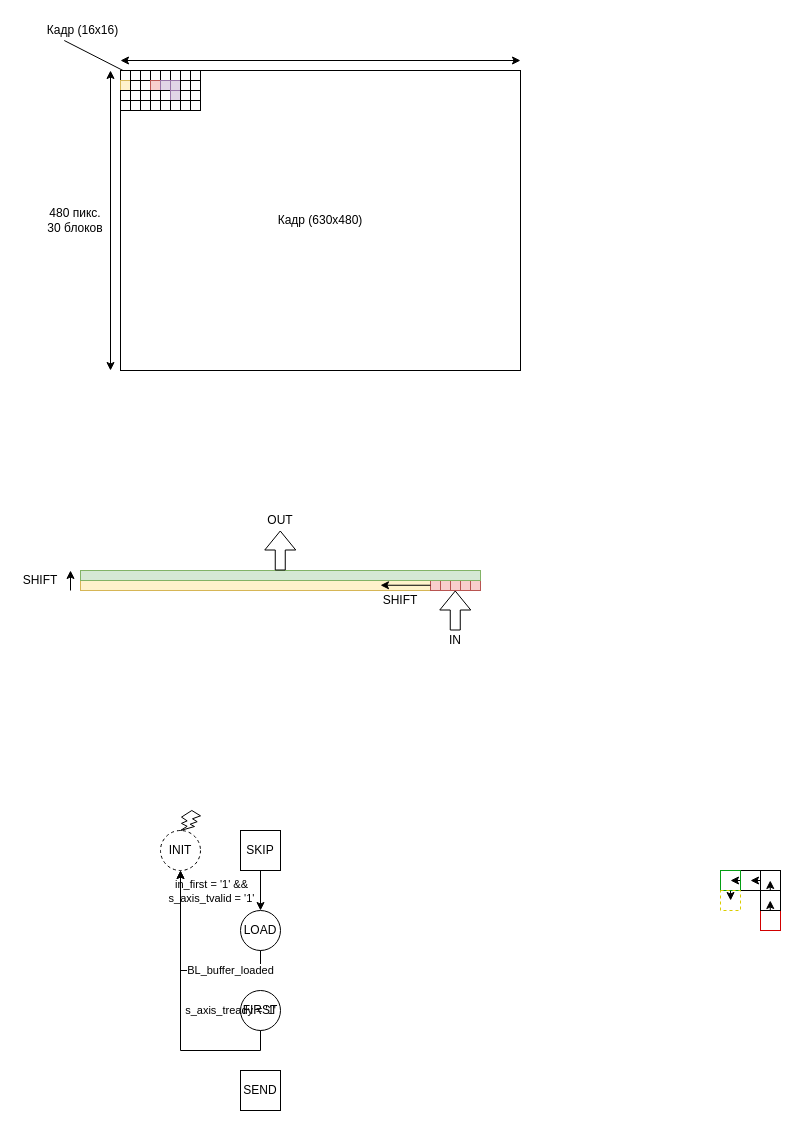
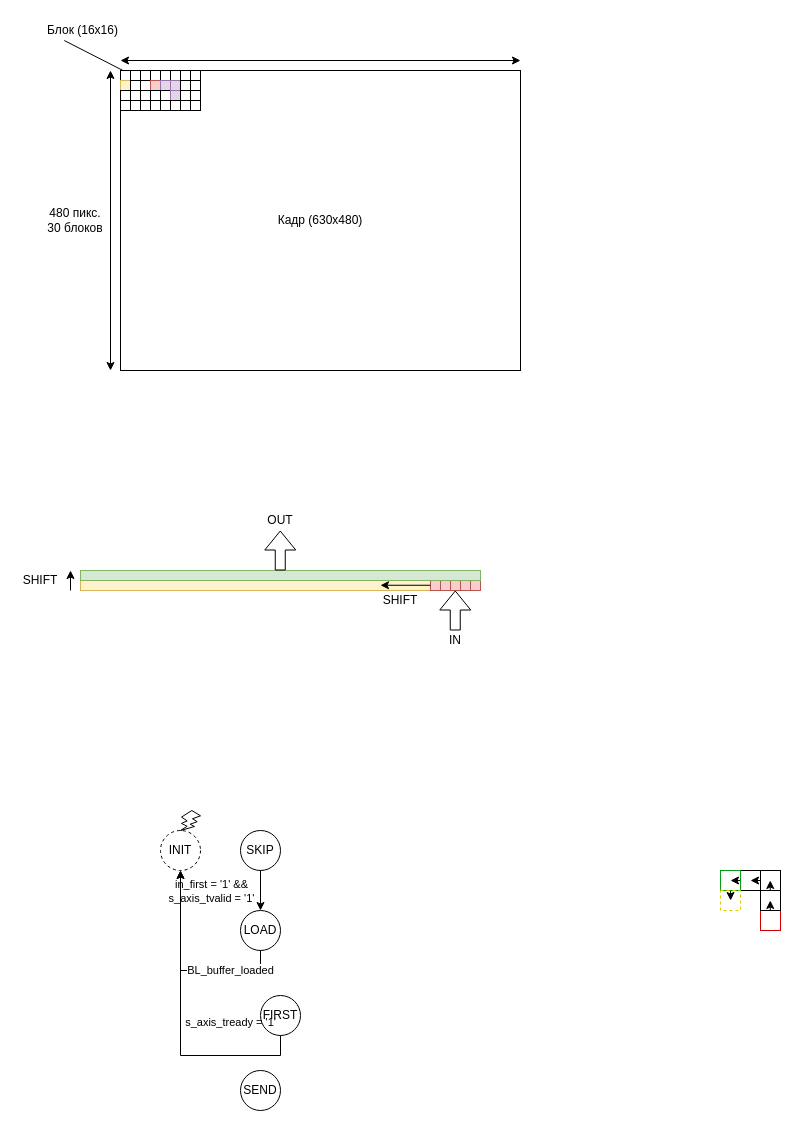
node "Кадр (16х16)": label "Кадр (16х16)" -> "Блок (16х16)"
node "SKIP": shape rectangle -> ellipse
node "FIRST": moved (261, 1011) -> (281, 1016)
node "SEND": shape rectangle -> ellipse
